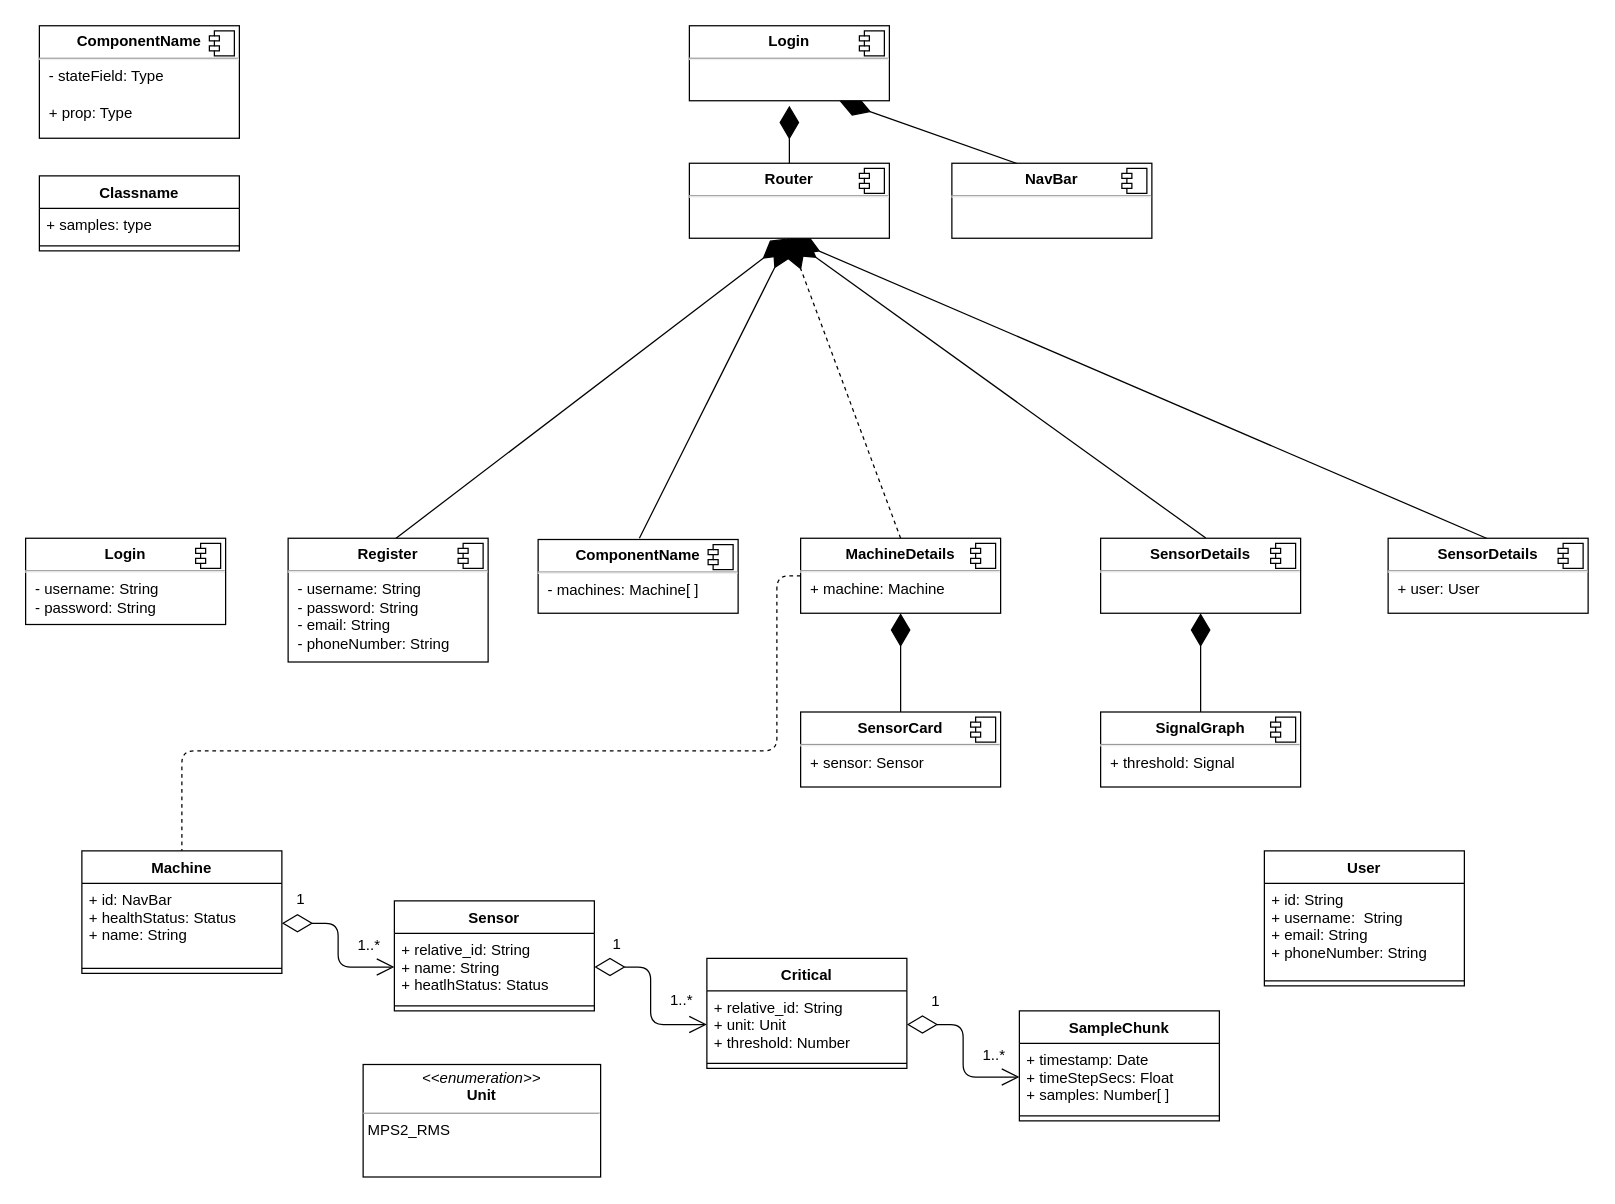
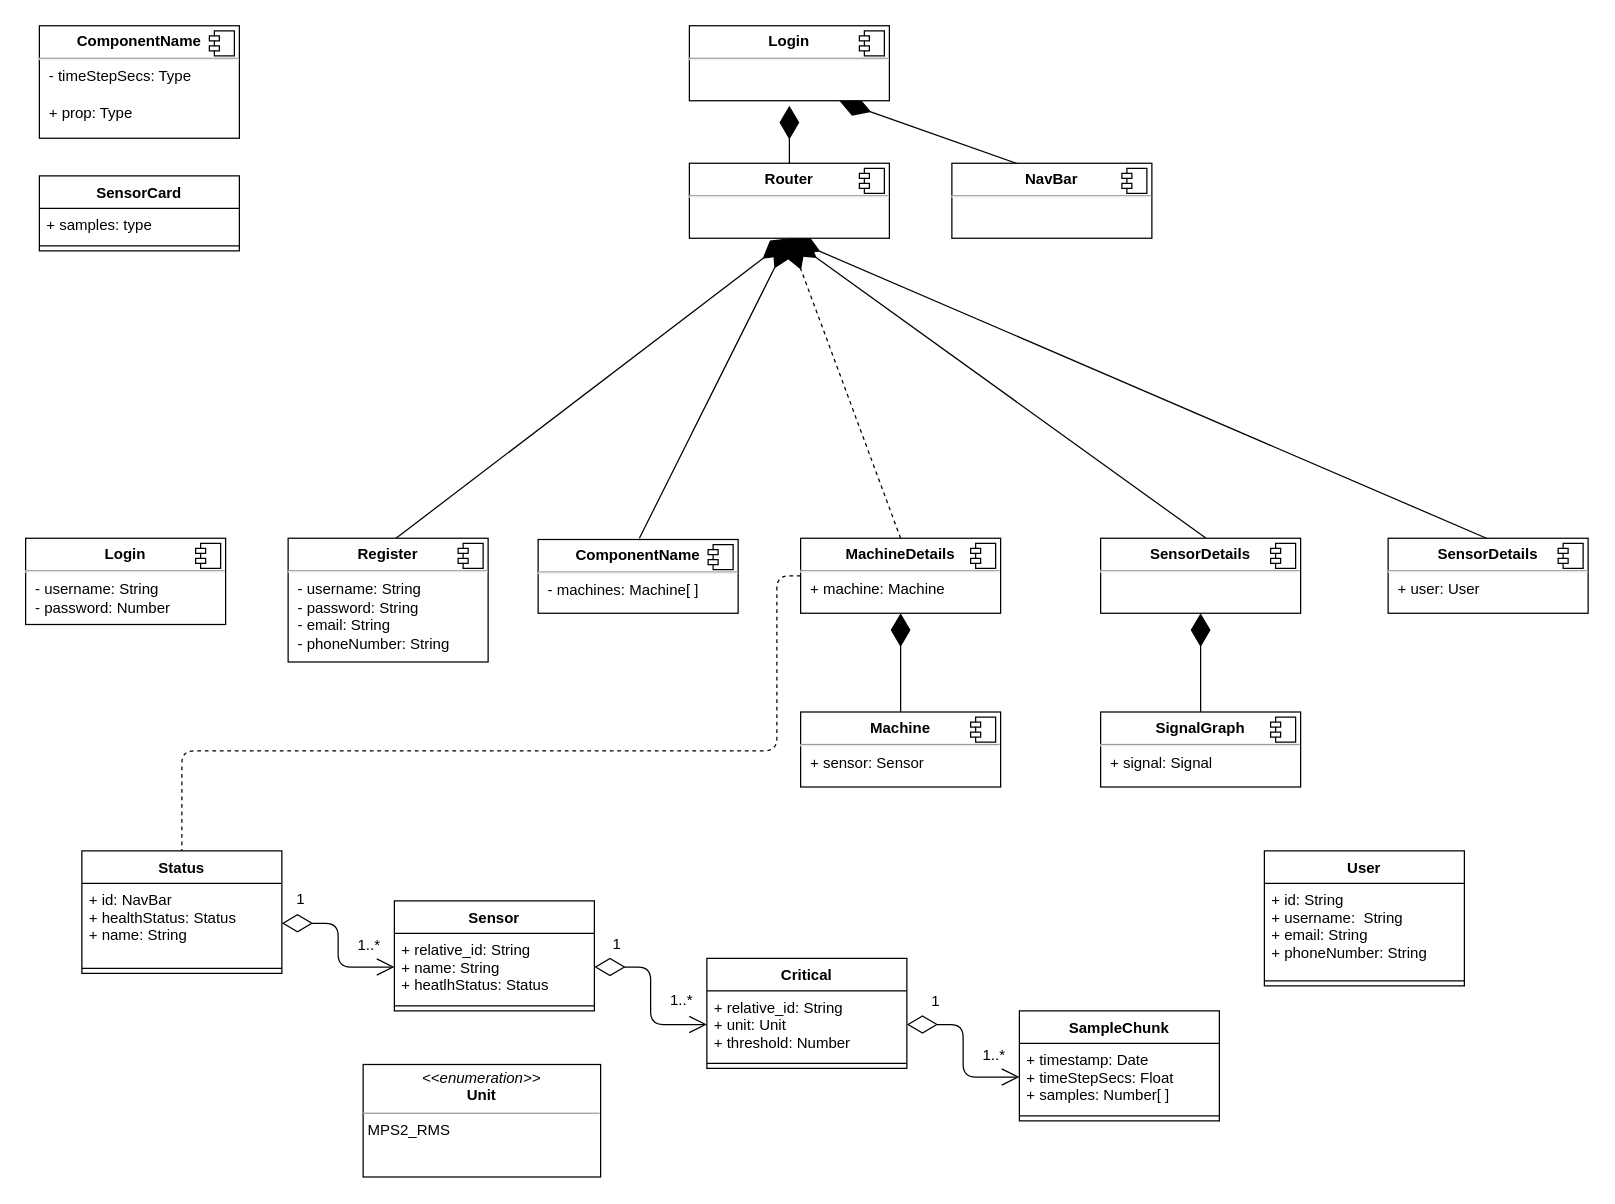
node "ComponentName - stateField: Type + prop: Type": label "ComponentName - stateField: Type + prop: Type" -> "ComponentName - timeStepSecs: Type + prop: Type"
node "Classname": label "Classname" -> "SensorCard"
node "Login - username: String - password: String": label "Login - username: String - password: String" -> "Login - username: String - password: Number"
node "SensorCard + sensor: Sensor": label "SensorCard + sensor: Sensor" -> "Machine + sensor: Sensor"
node "SignalGraph + threshold: Signal": label "SignalGraph + threshold: Signal" -> "SignalGraph + signal: Signal"
node "Machine": label "Machine" -> "Status"
